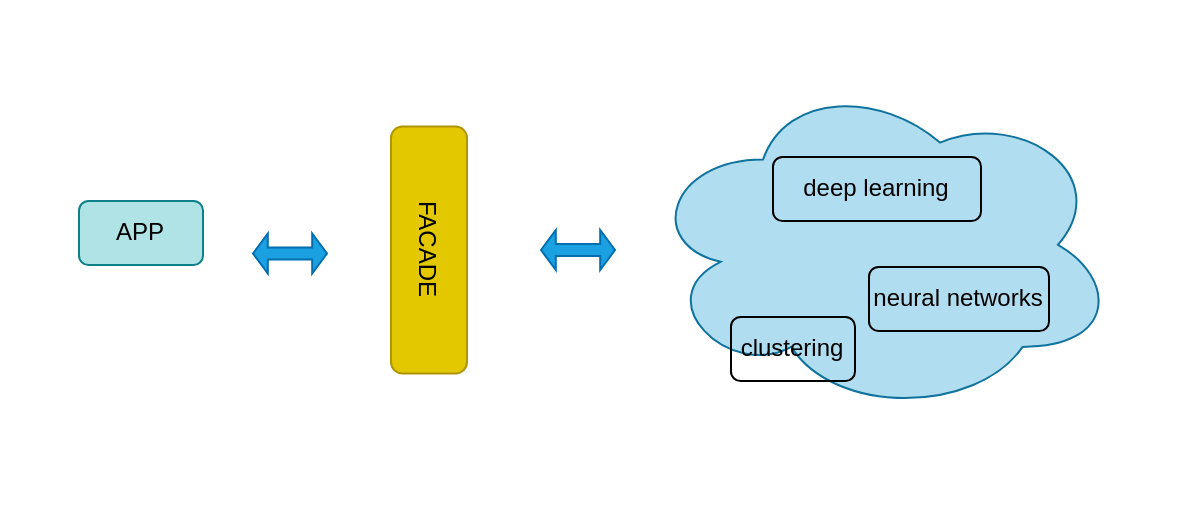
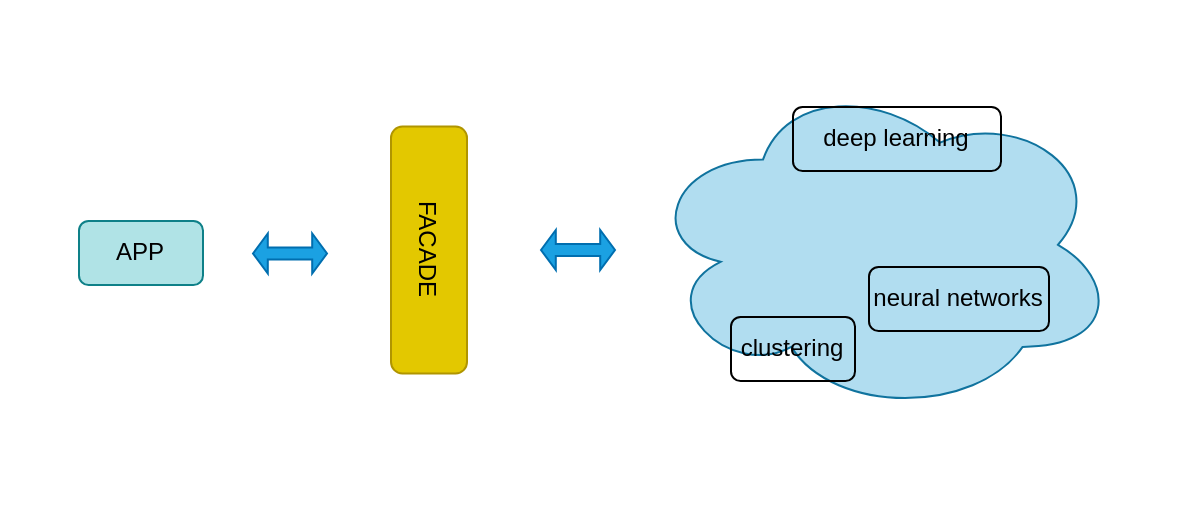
node "deep learning": moved (877, 189) -> (897, 139)
node "APP": moved (141, 233) -> (141, 253)
